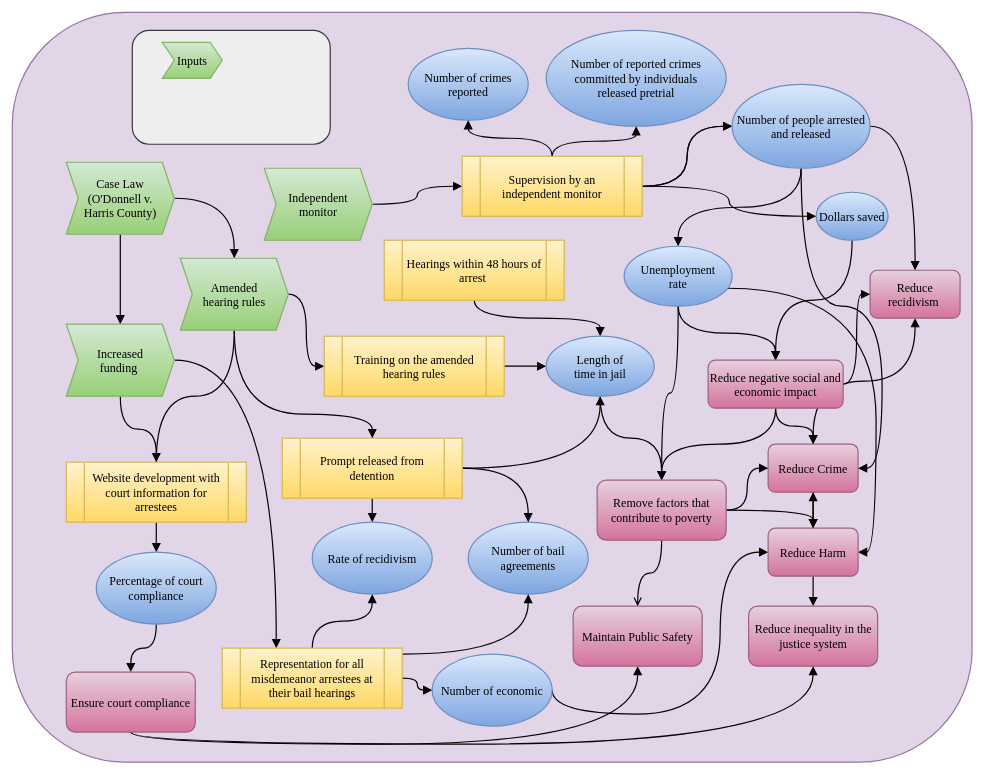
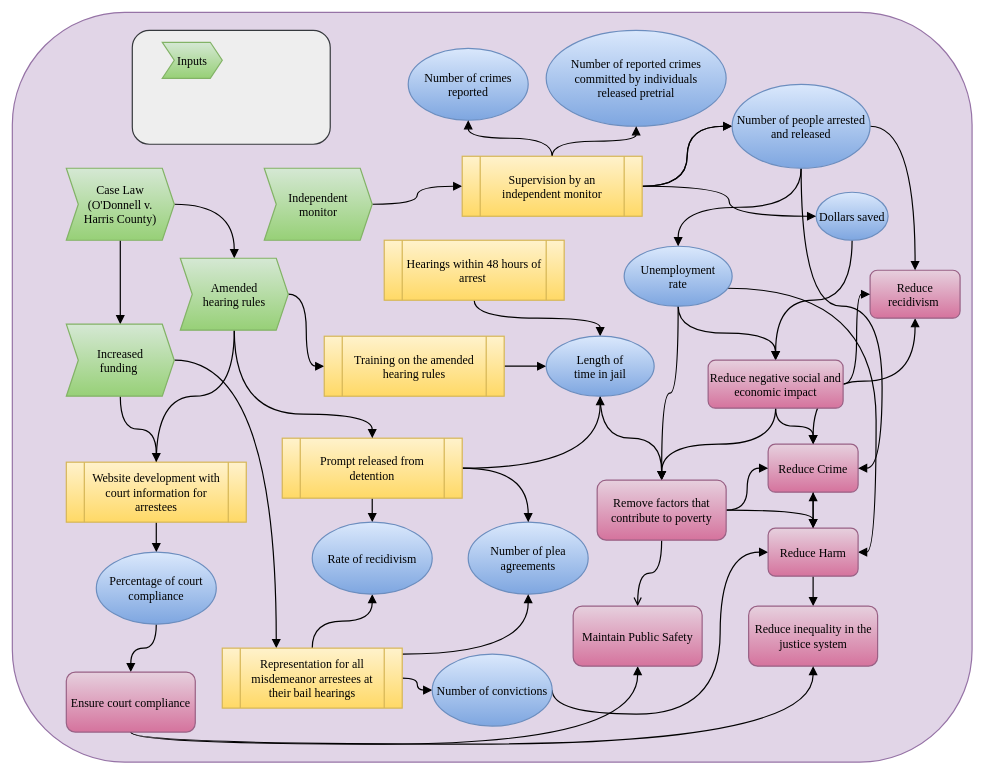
node "Case Law (O'Donnell v. Harris County)": moved (120, 198) -> (120, 204)
node "Number of bail agreements": label "Number of bail agreements" -> "Number of plea agreements"
node "Number of economic": label "Number of economic" -> "Number of convictions"
